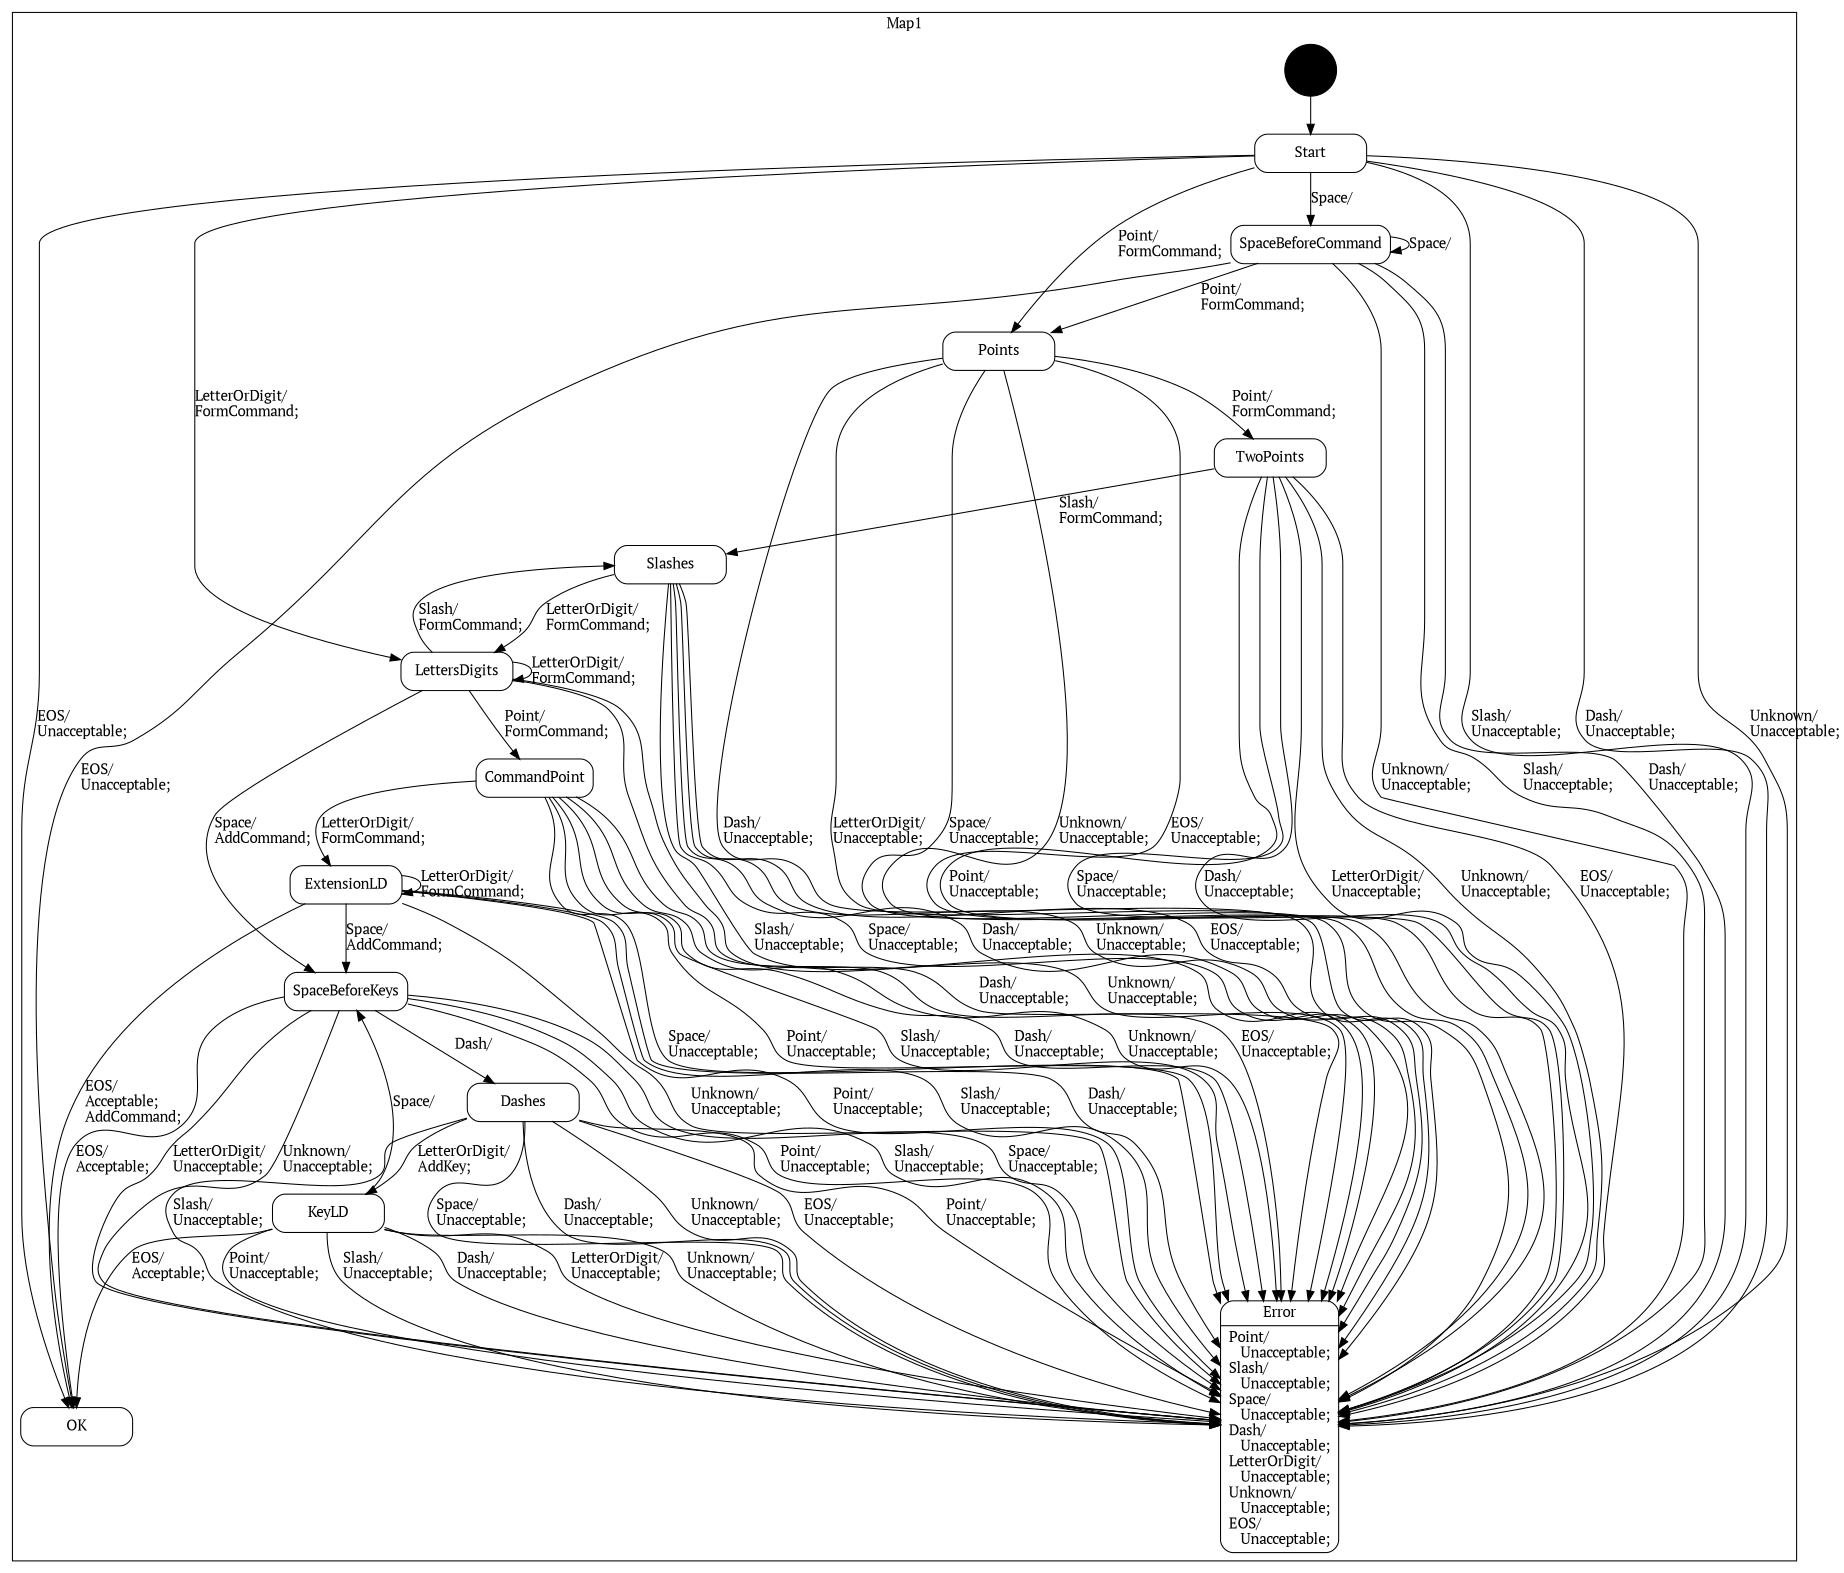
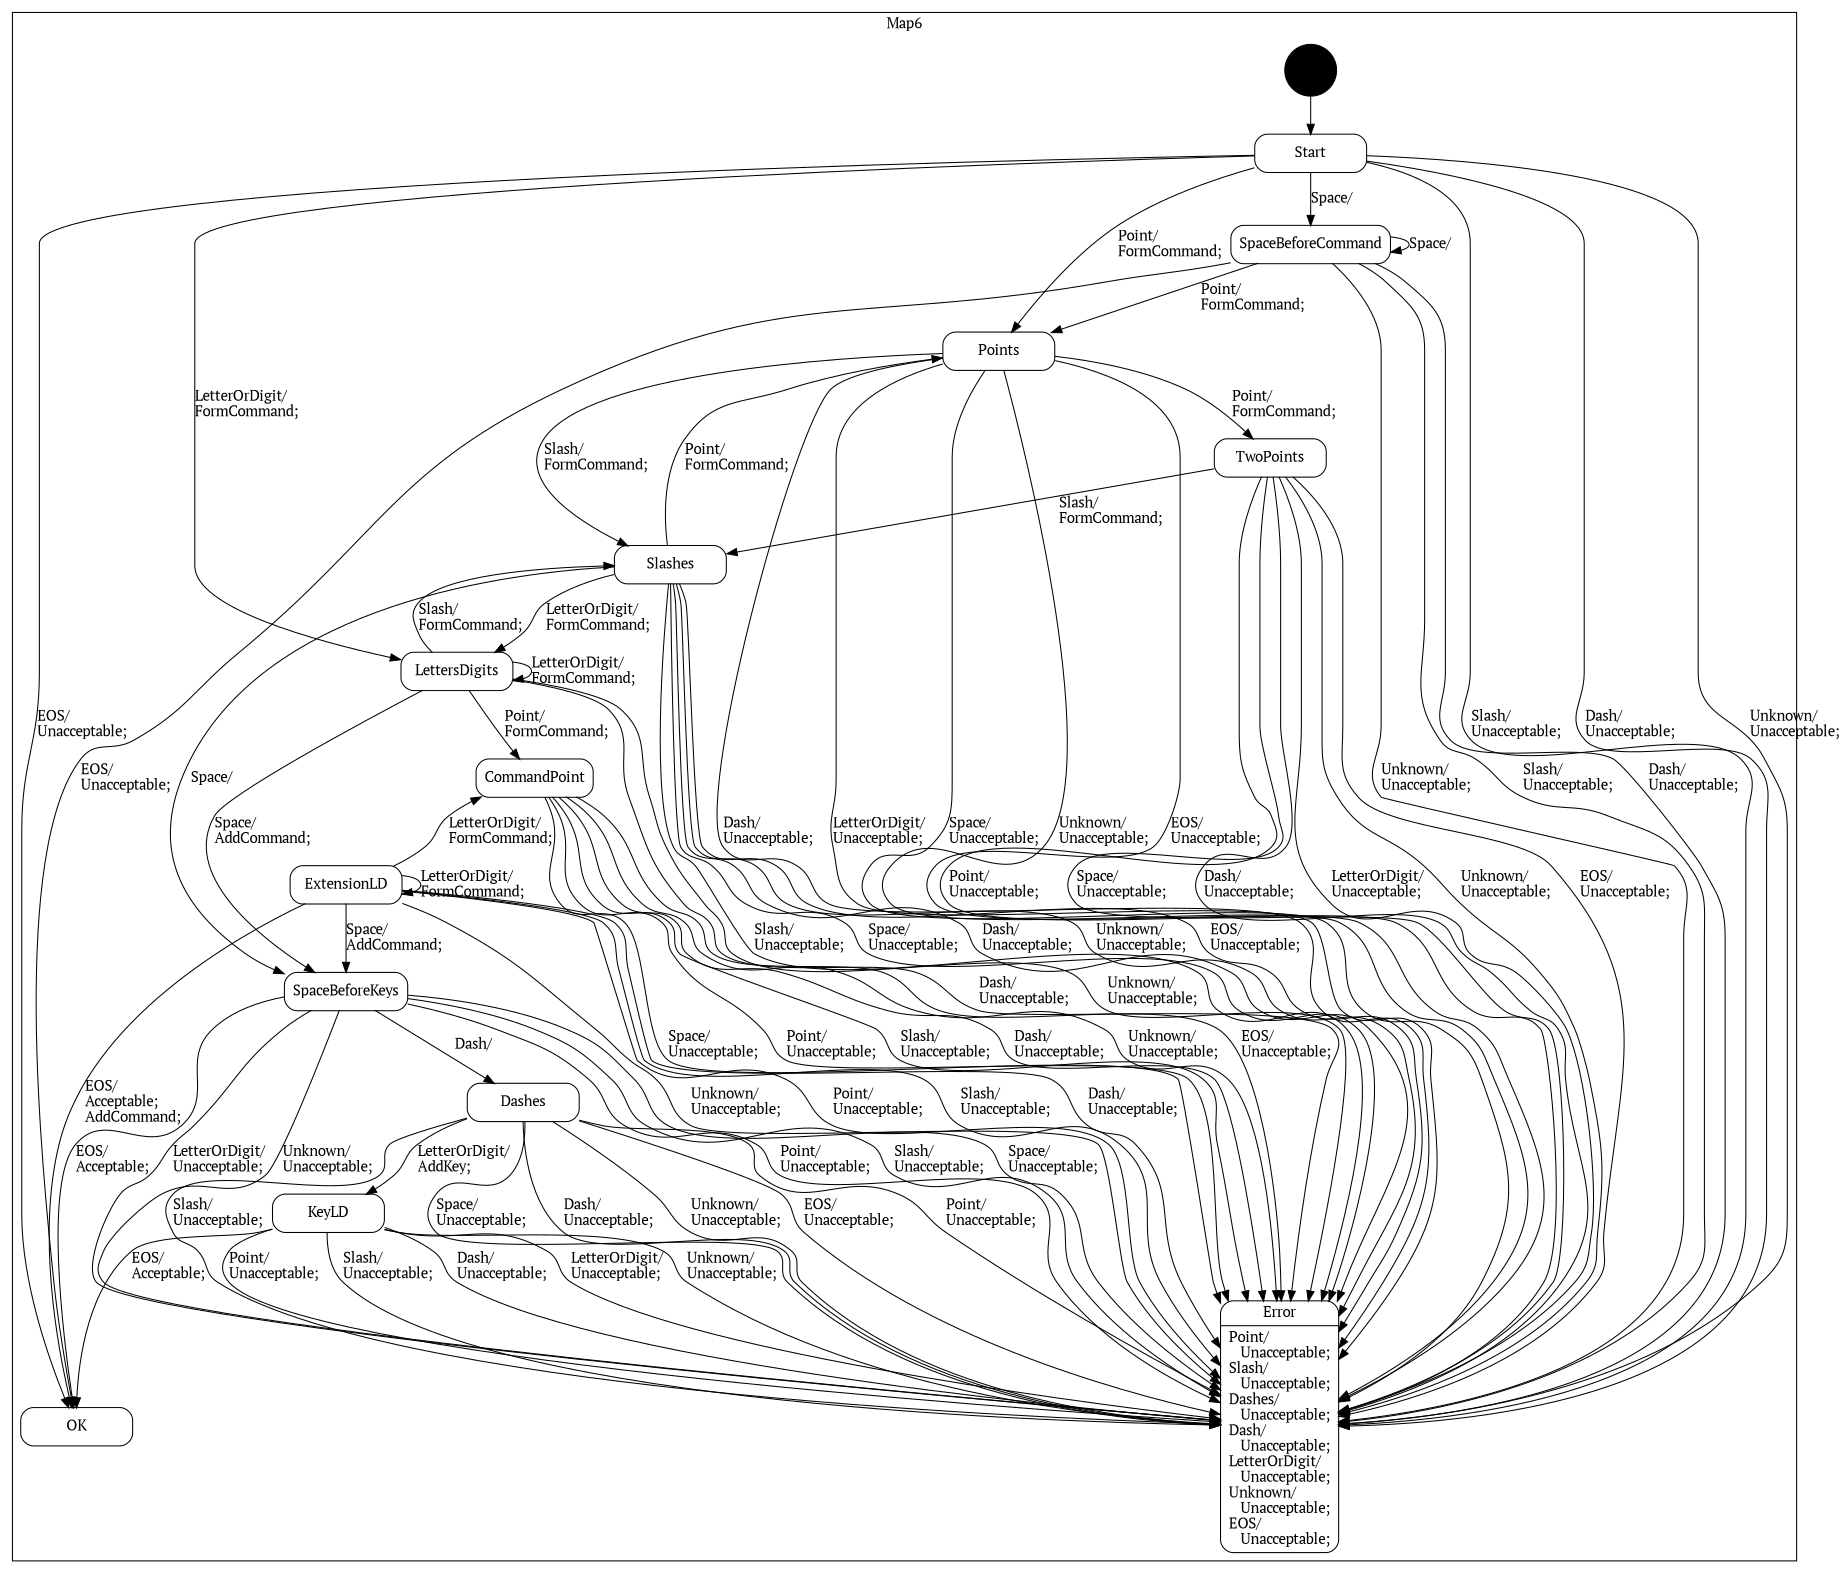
cluster "Map1": label "Map1" -> "Map6"
edge "Points" -> "Slashes": added, label "Slash/ FormCommand;"
edge "Slashes" -> "Points": added, label "Point/ FormCommand;"
edge "CommandPoint" -> "ExtensionLD": reversed
edge "KeyLD" -> "SpaceBeforeKeys": now "Slashes" -> "SpaceBeforeKeys"
node "Error": text "Space/" -> "Dashes/"
